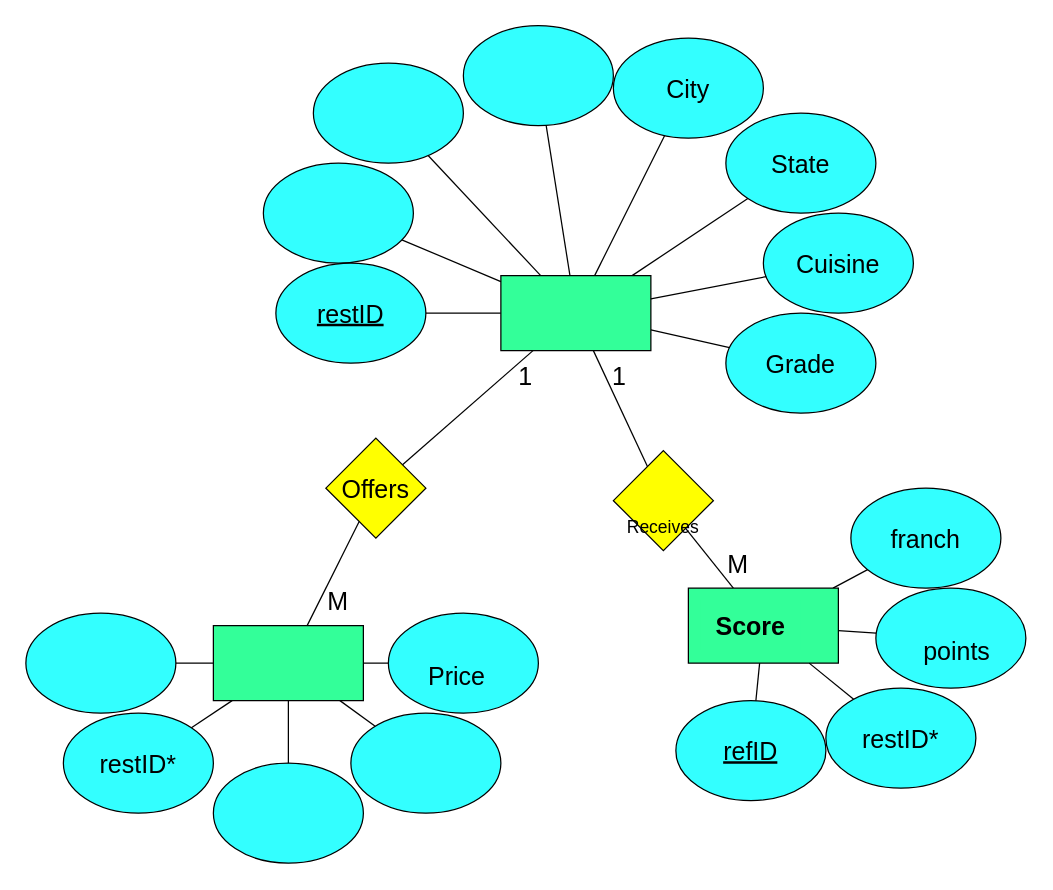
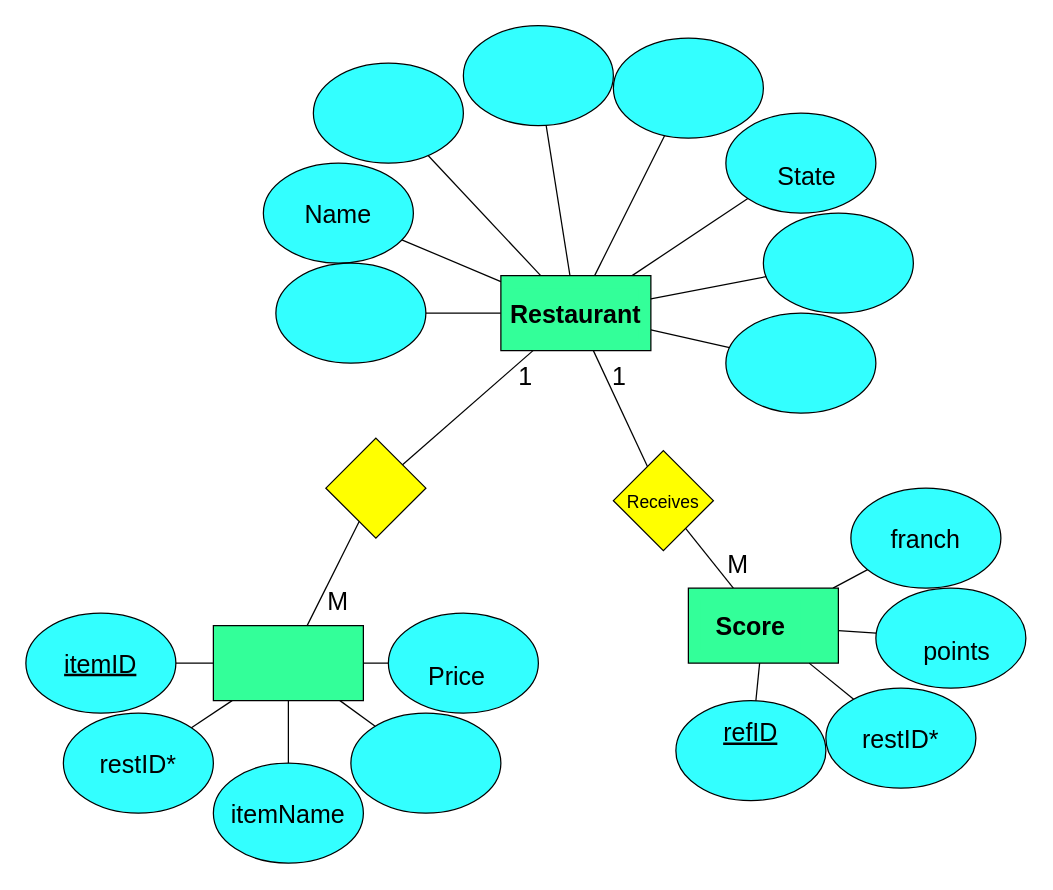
node "City": removed
node "State": moved (801, 163) -> (807, 176)
node "Name": added
node "Cuisine": removed
node "restID": removed
node "Restaurant": added
node "Grade": removed
node "Offers": removed
node "Receives": moved (663, 523) -> (663, 498)
node "itemID": added
node "refID": moved (751, 751) -> (751, 732)
node "itemName": added
